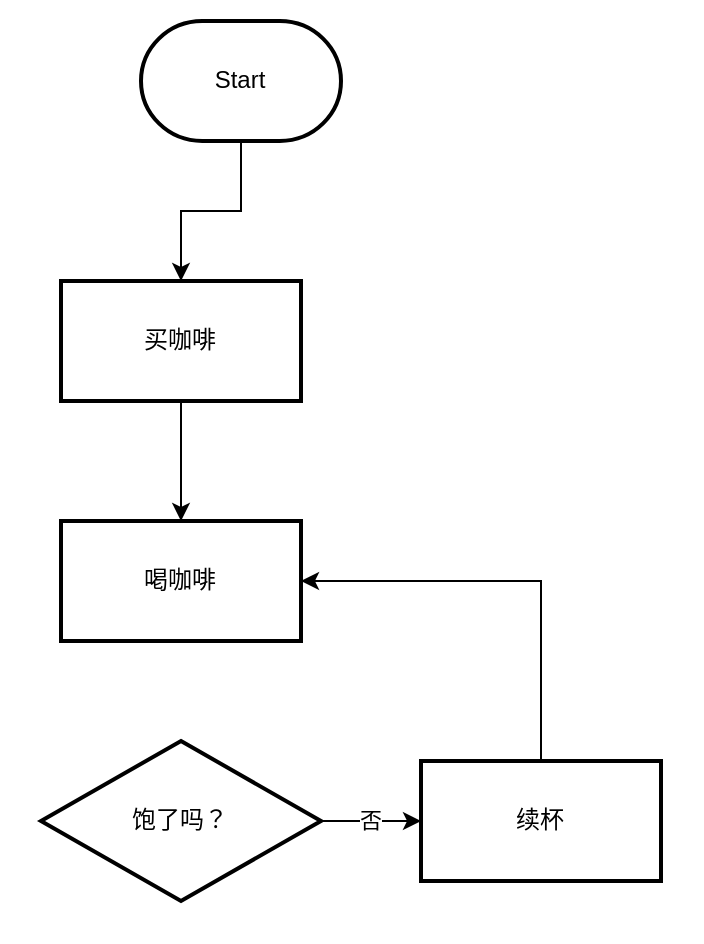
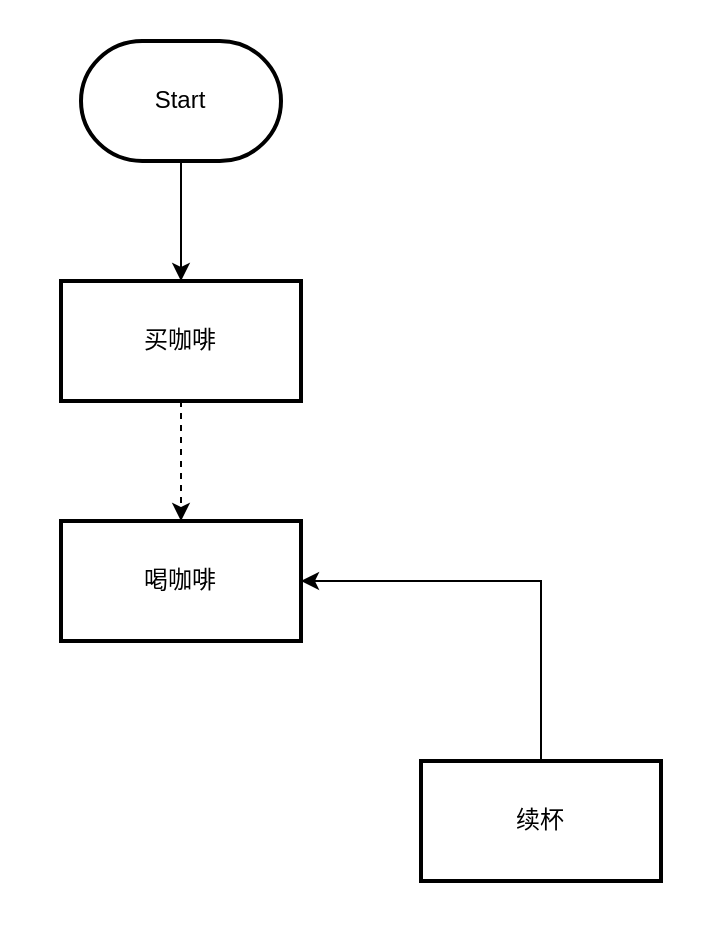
node "Start": moved (241, 81) -> (181, 101)
edge "买咖啡" -> "喝咖啡": style solid -> dashed
node "饱了吗？": removed
edge "饱了吗？" -> "续杯": removed, label "否"
